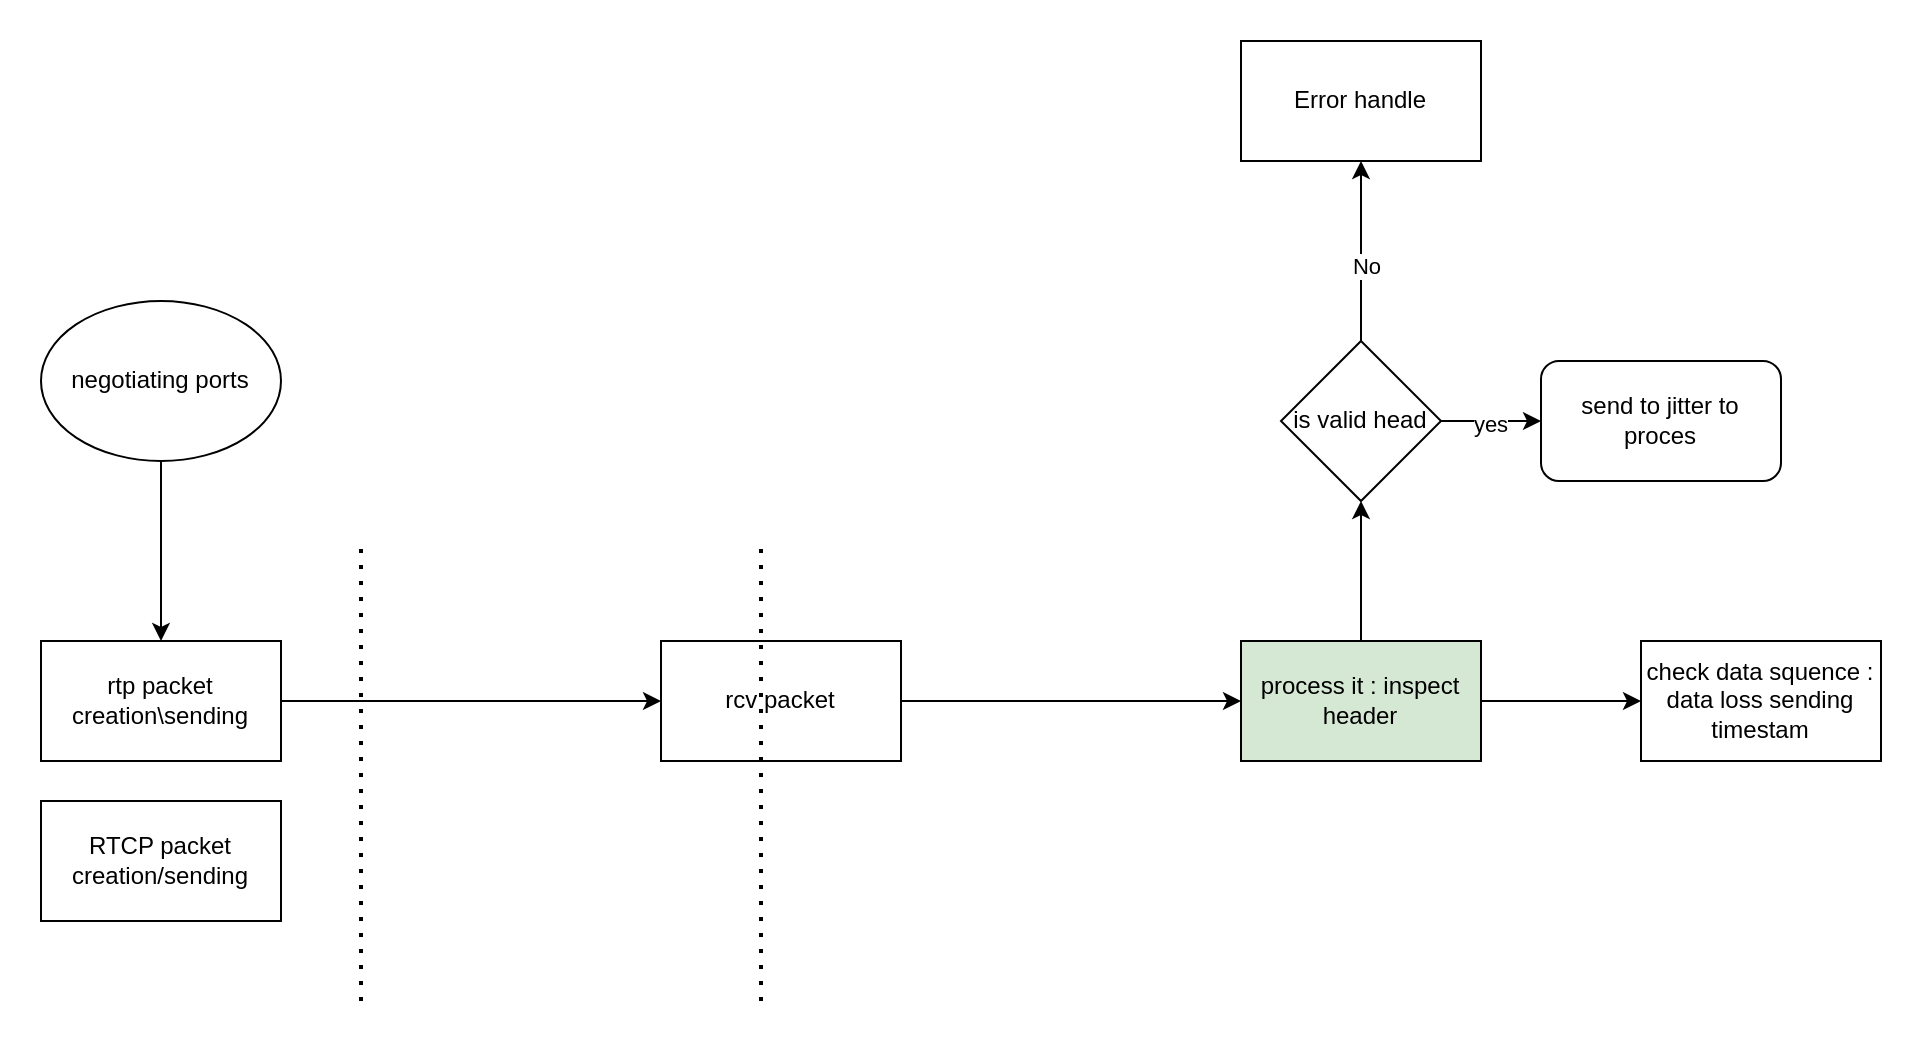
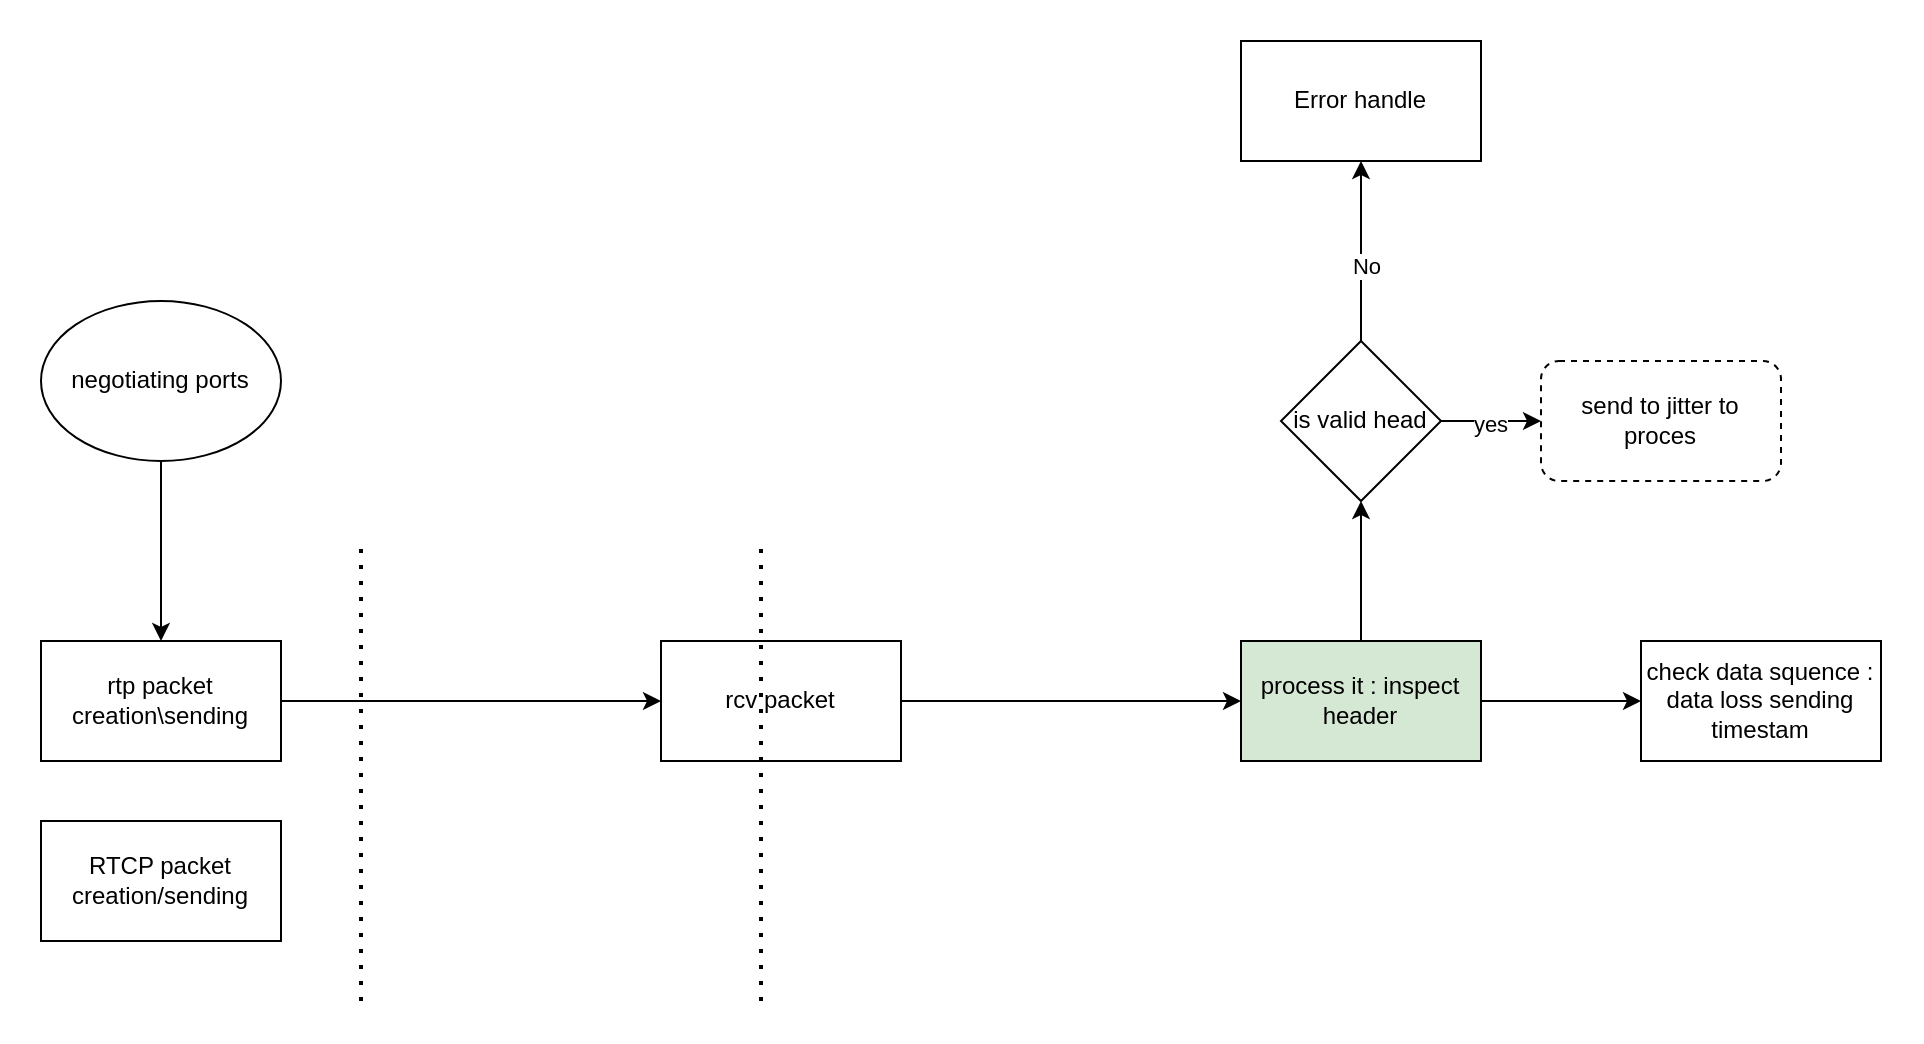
node "send to jitter to proces": style solid -> dashed
node "RTCP packet creation/sending": moved (161, 861) -> (161, 881)
